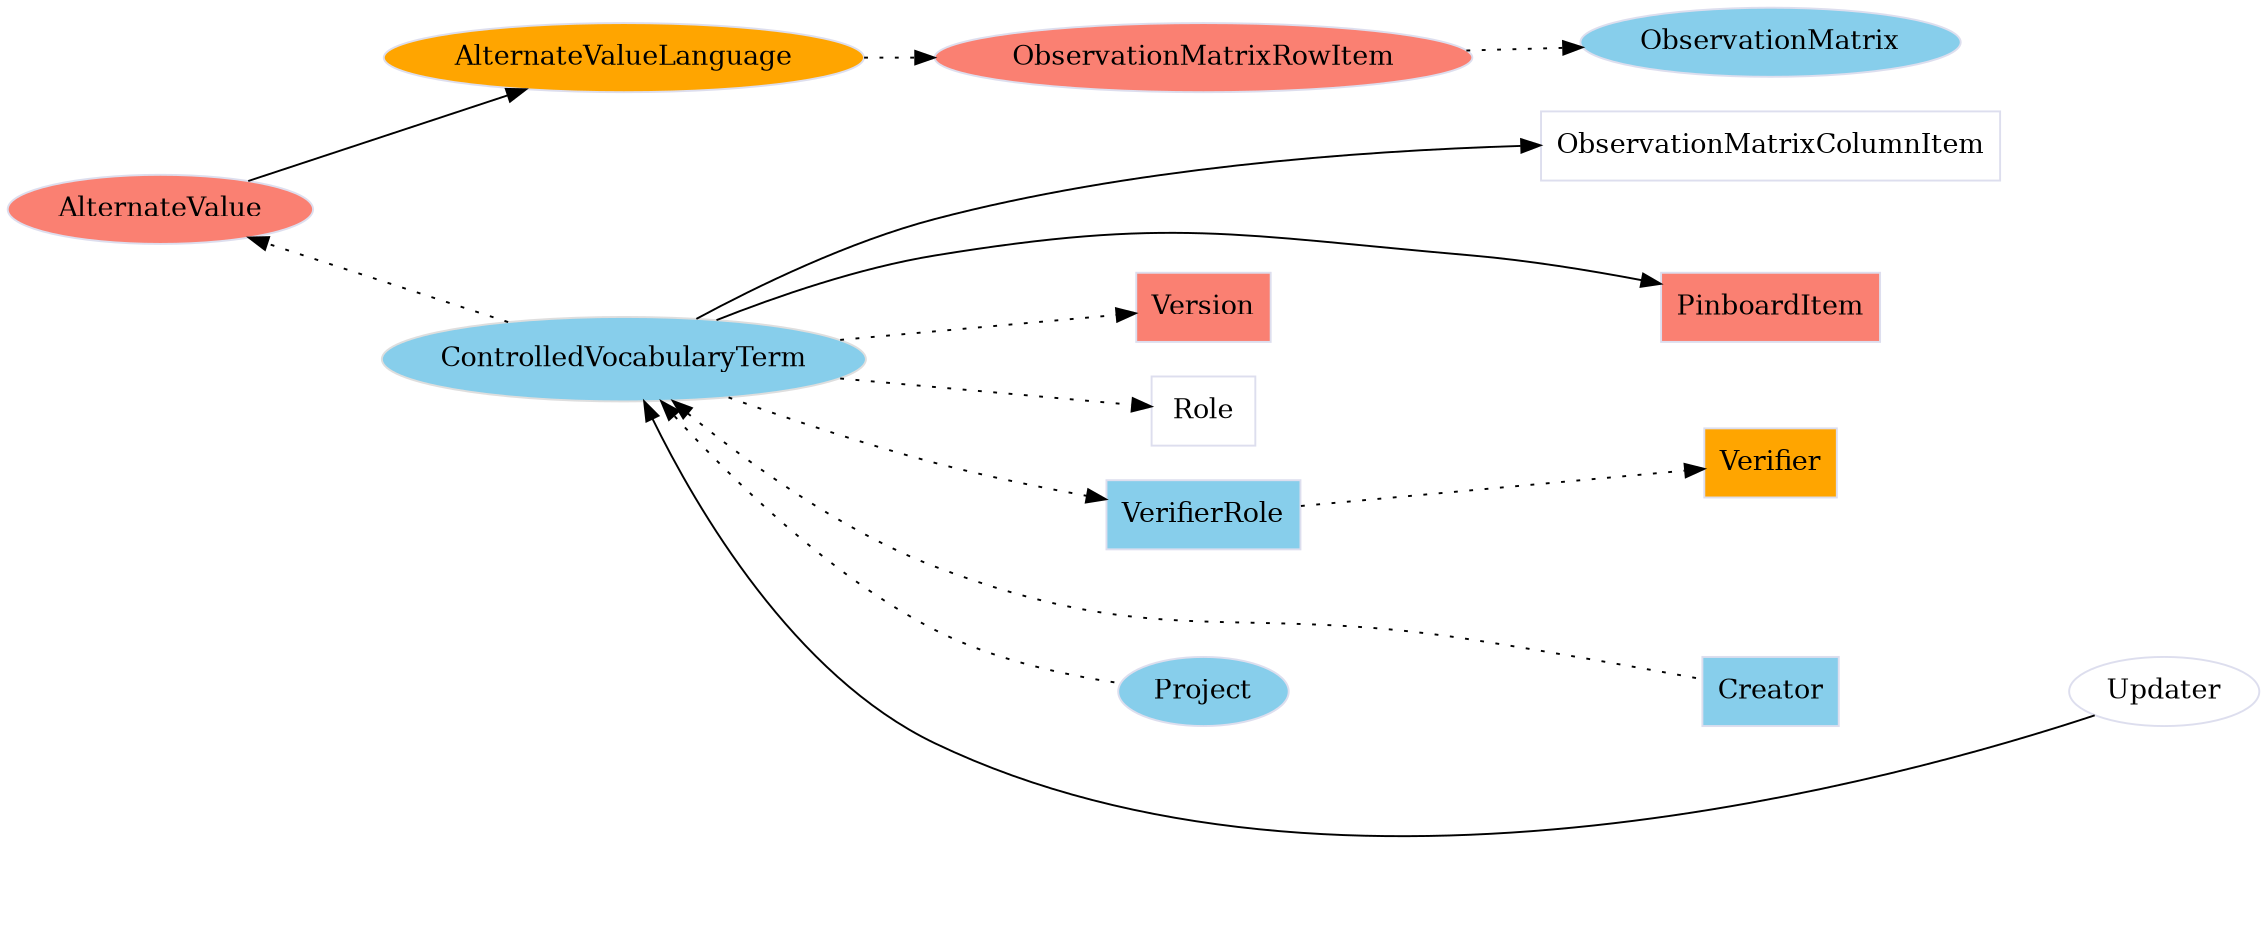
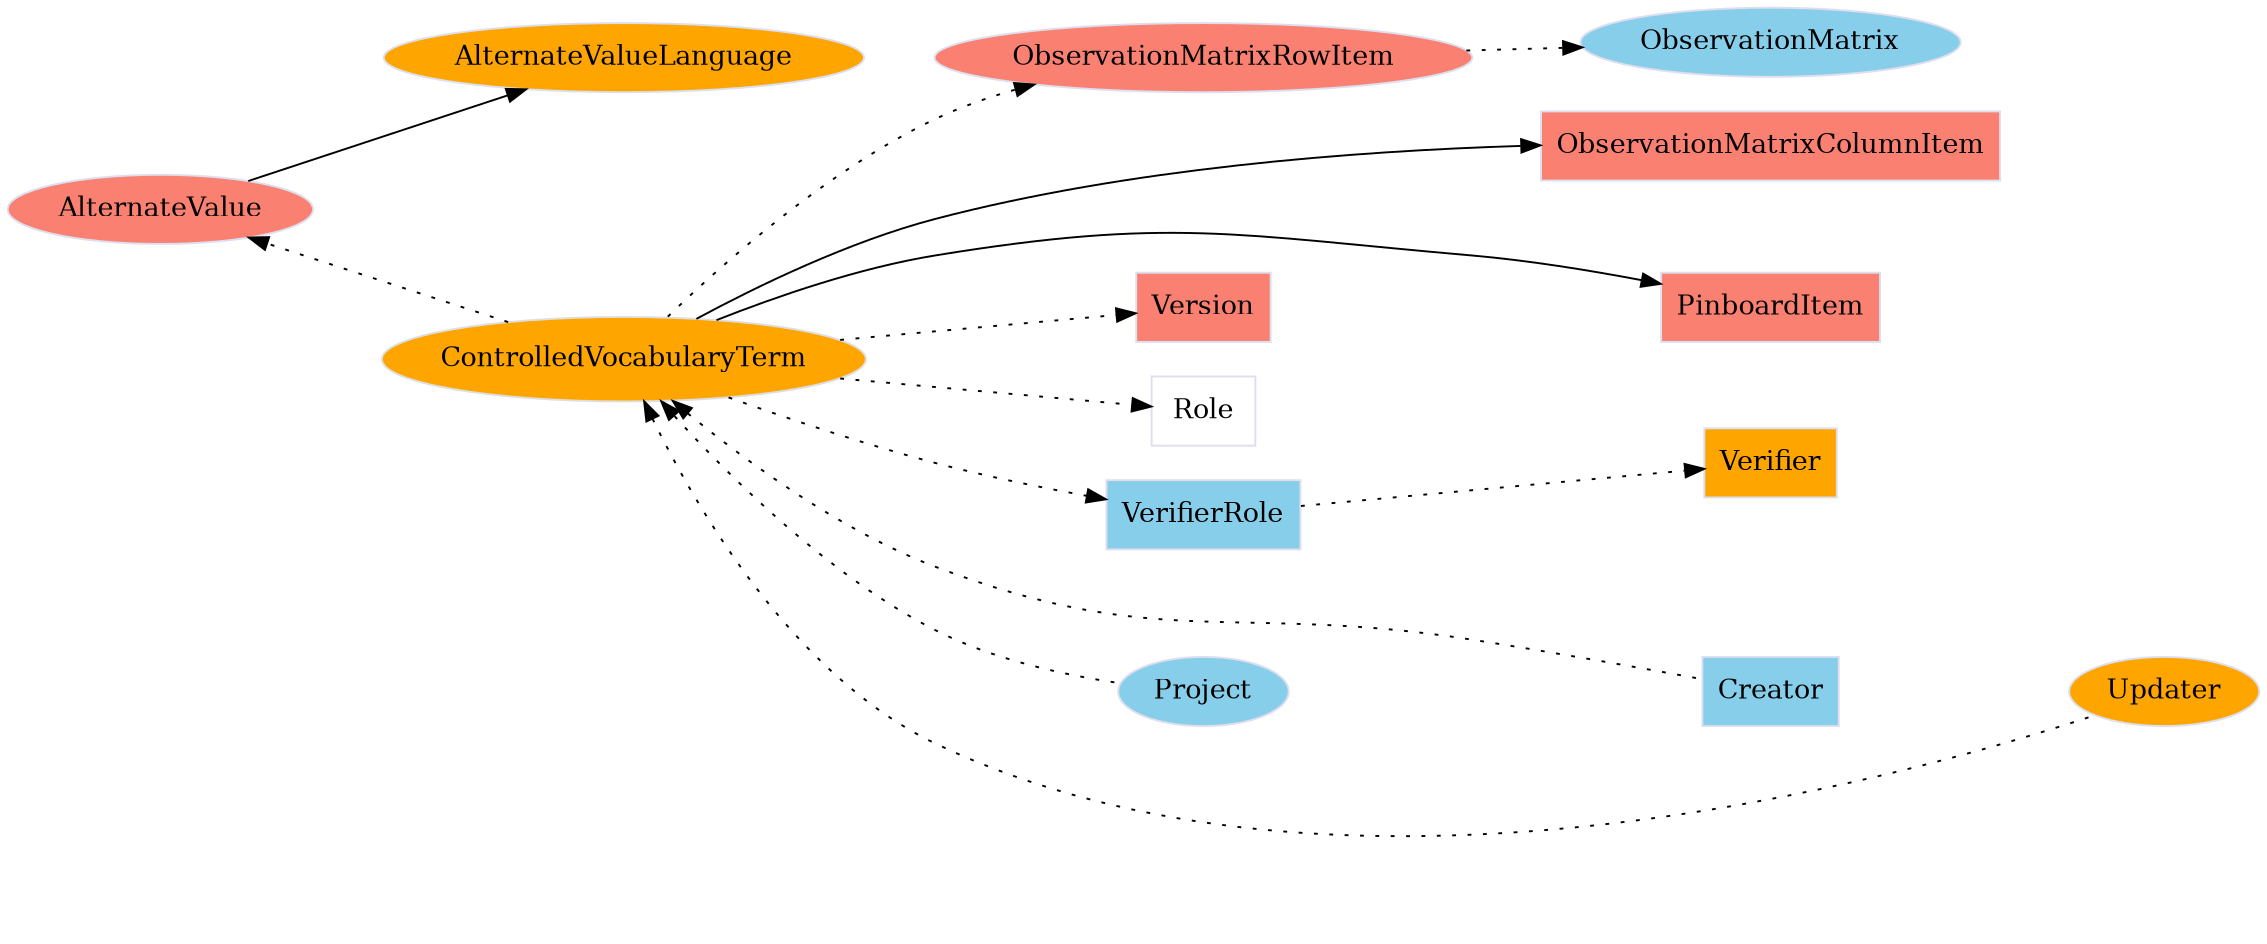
edge "AlternateValueLanguage" -> "ObservationMatrixRowItem": now "ControlledVocabularyTerm" -> "ObservationMatrixRowItem"
node "ObservationMatrixColumnItem": fillcolor white -> salmon
node "ControlledVocabularyTerm": fillcolor skyblue -> orange
node "Updater": fillcolor white -> orange
edge "Updater" -> "ControlledVocabularyTerm": style solid -> dotted
